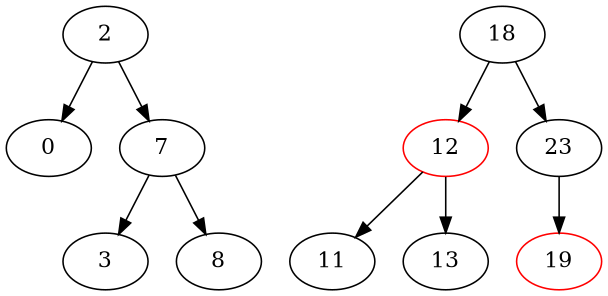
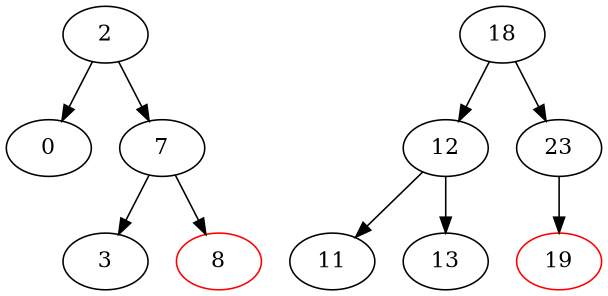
node "12": color red -> black
node "8": color black -> red
